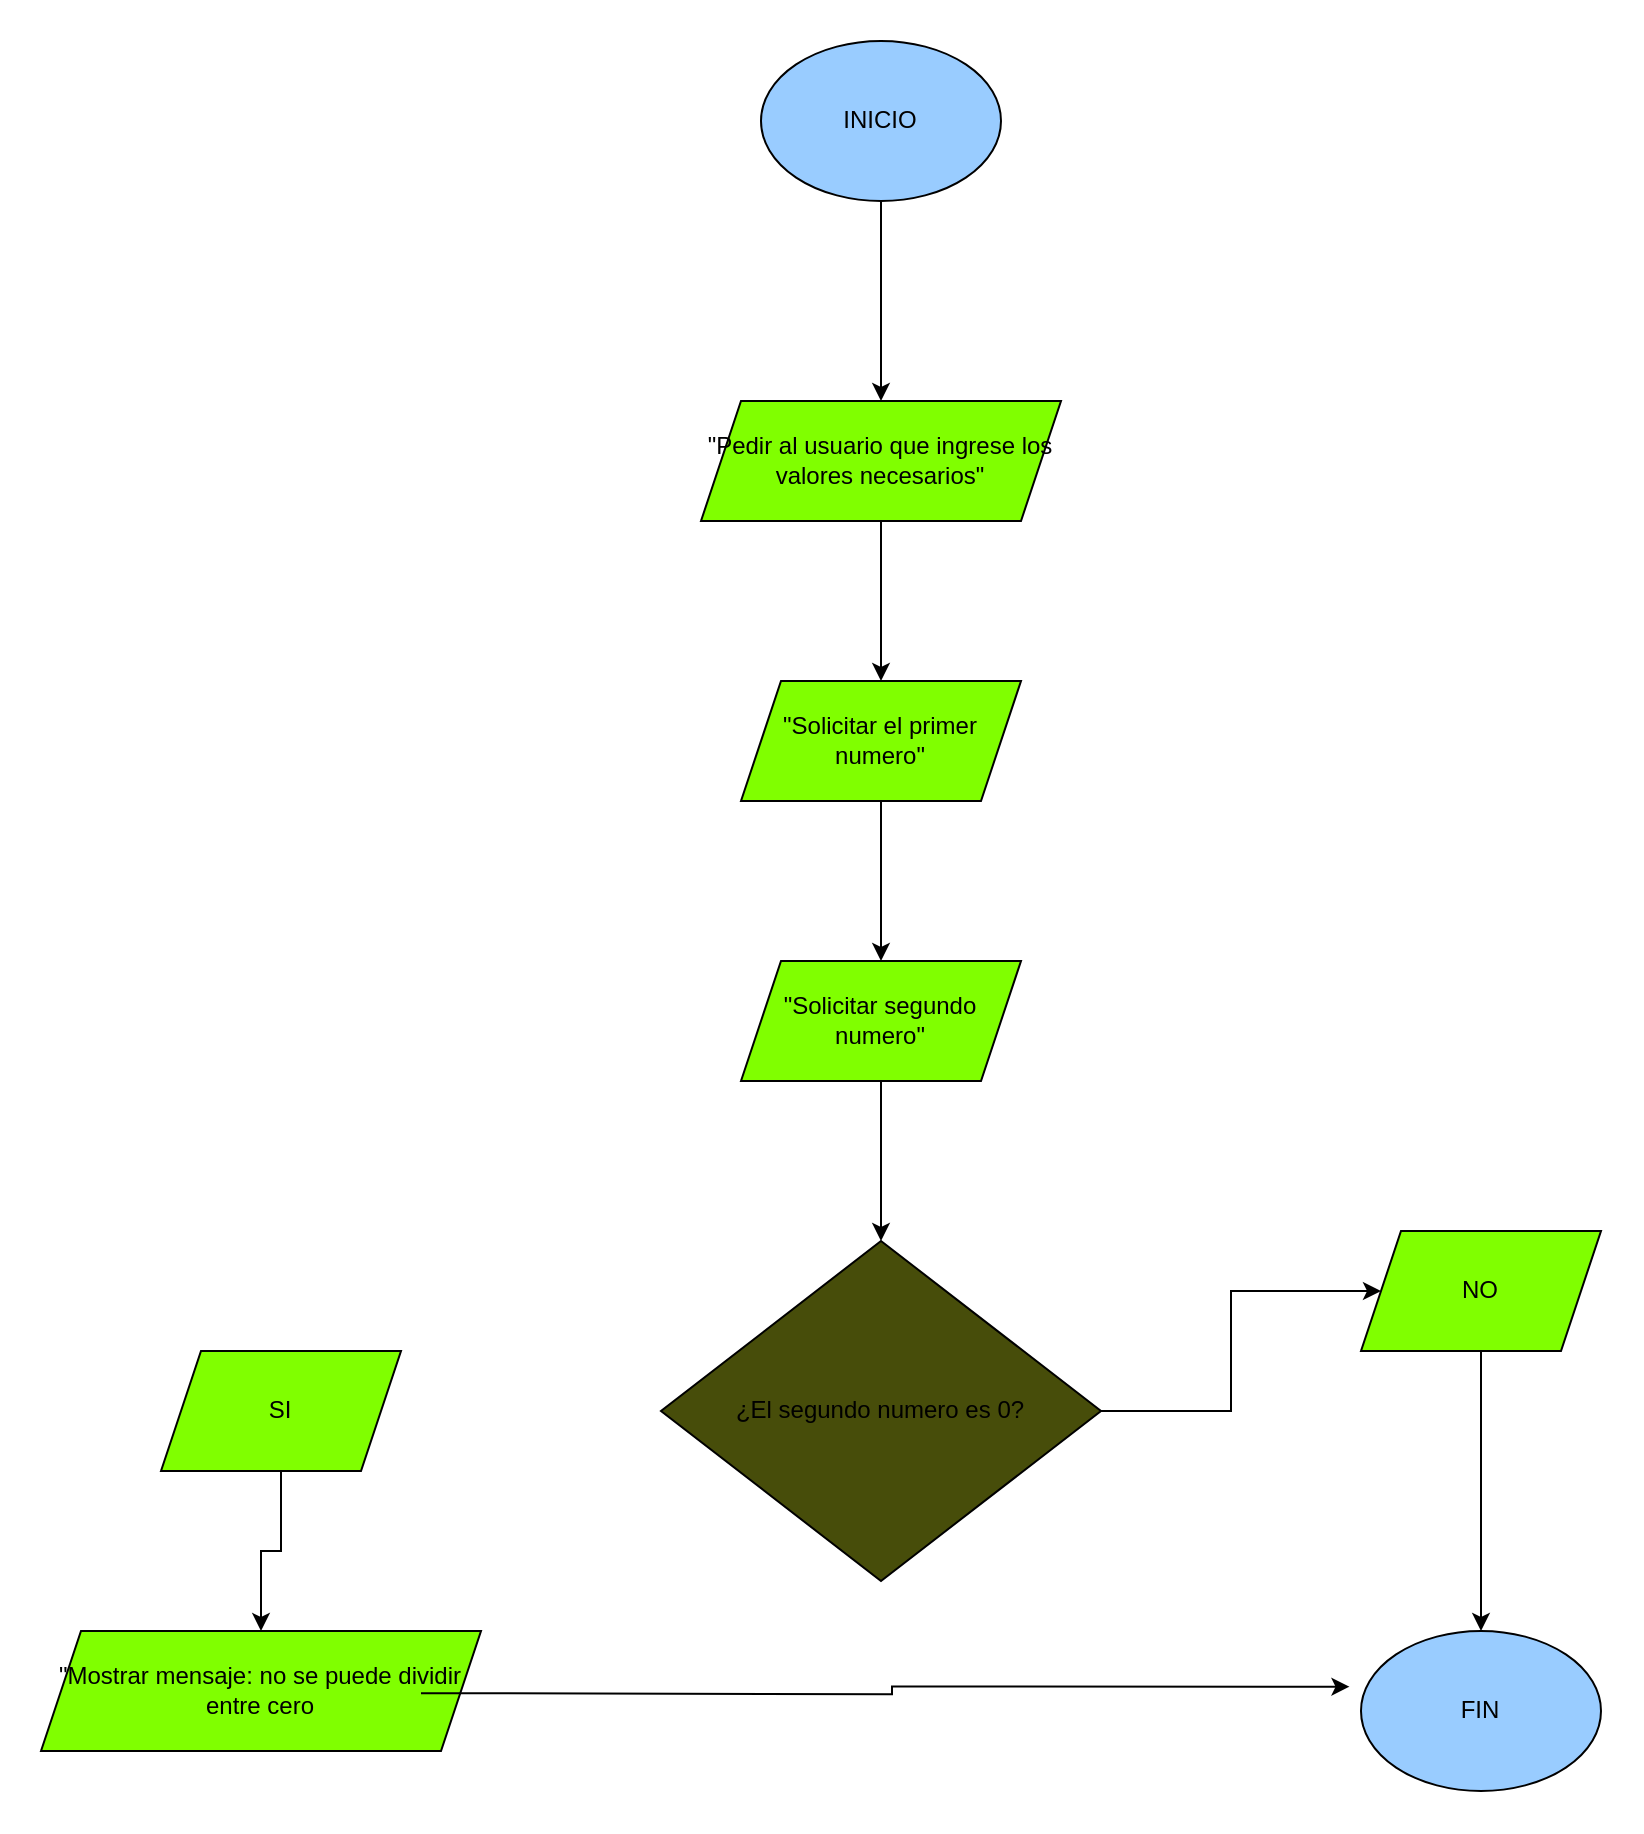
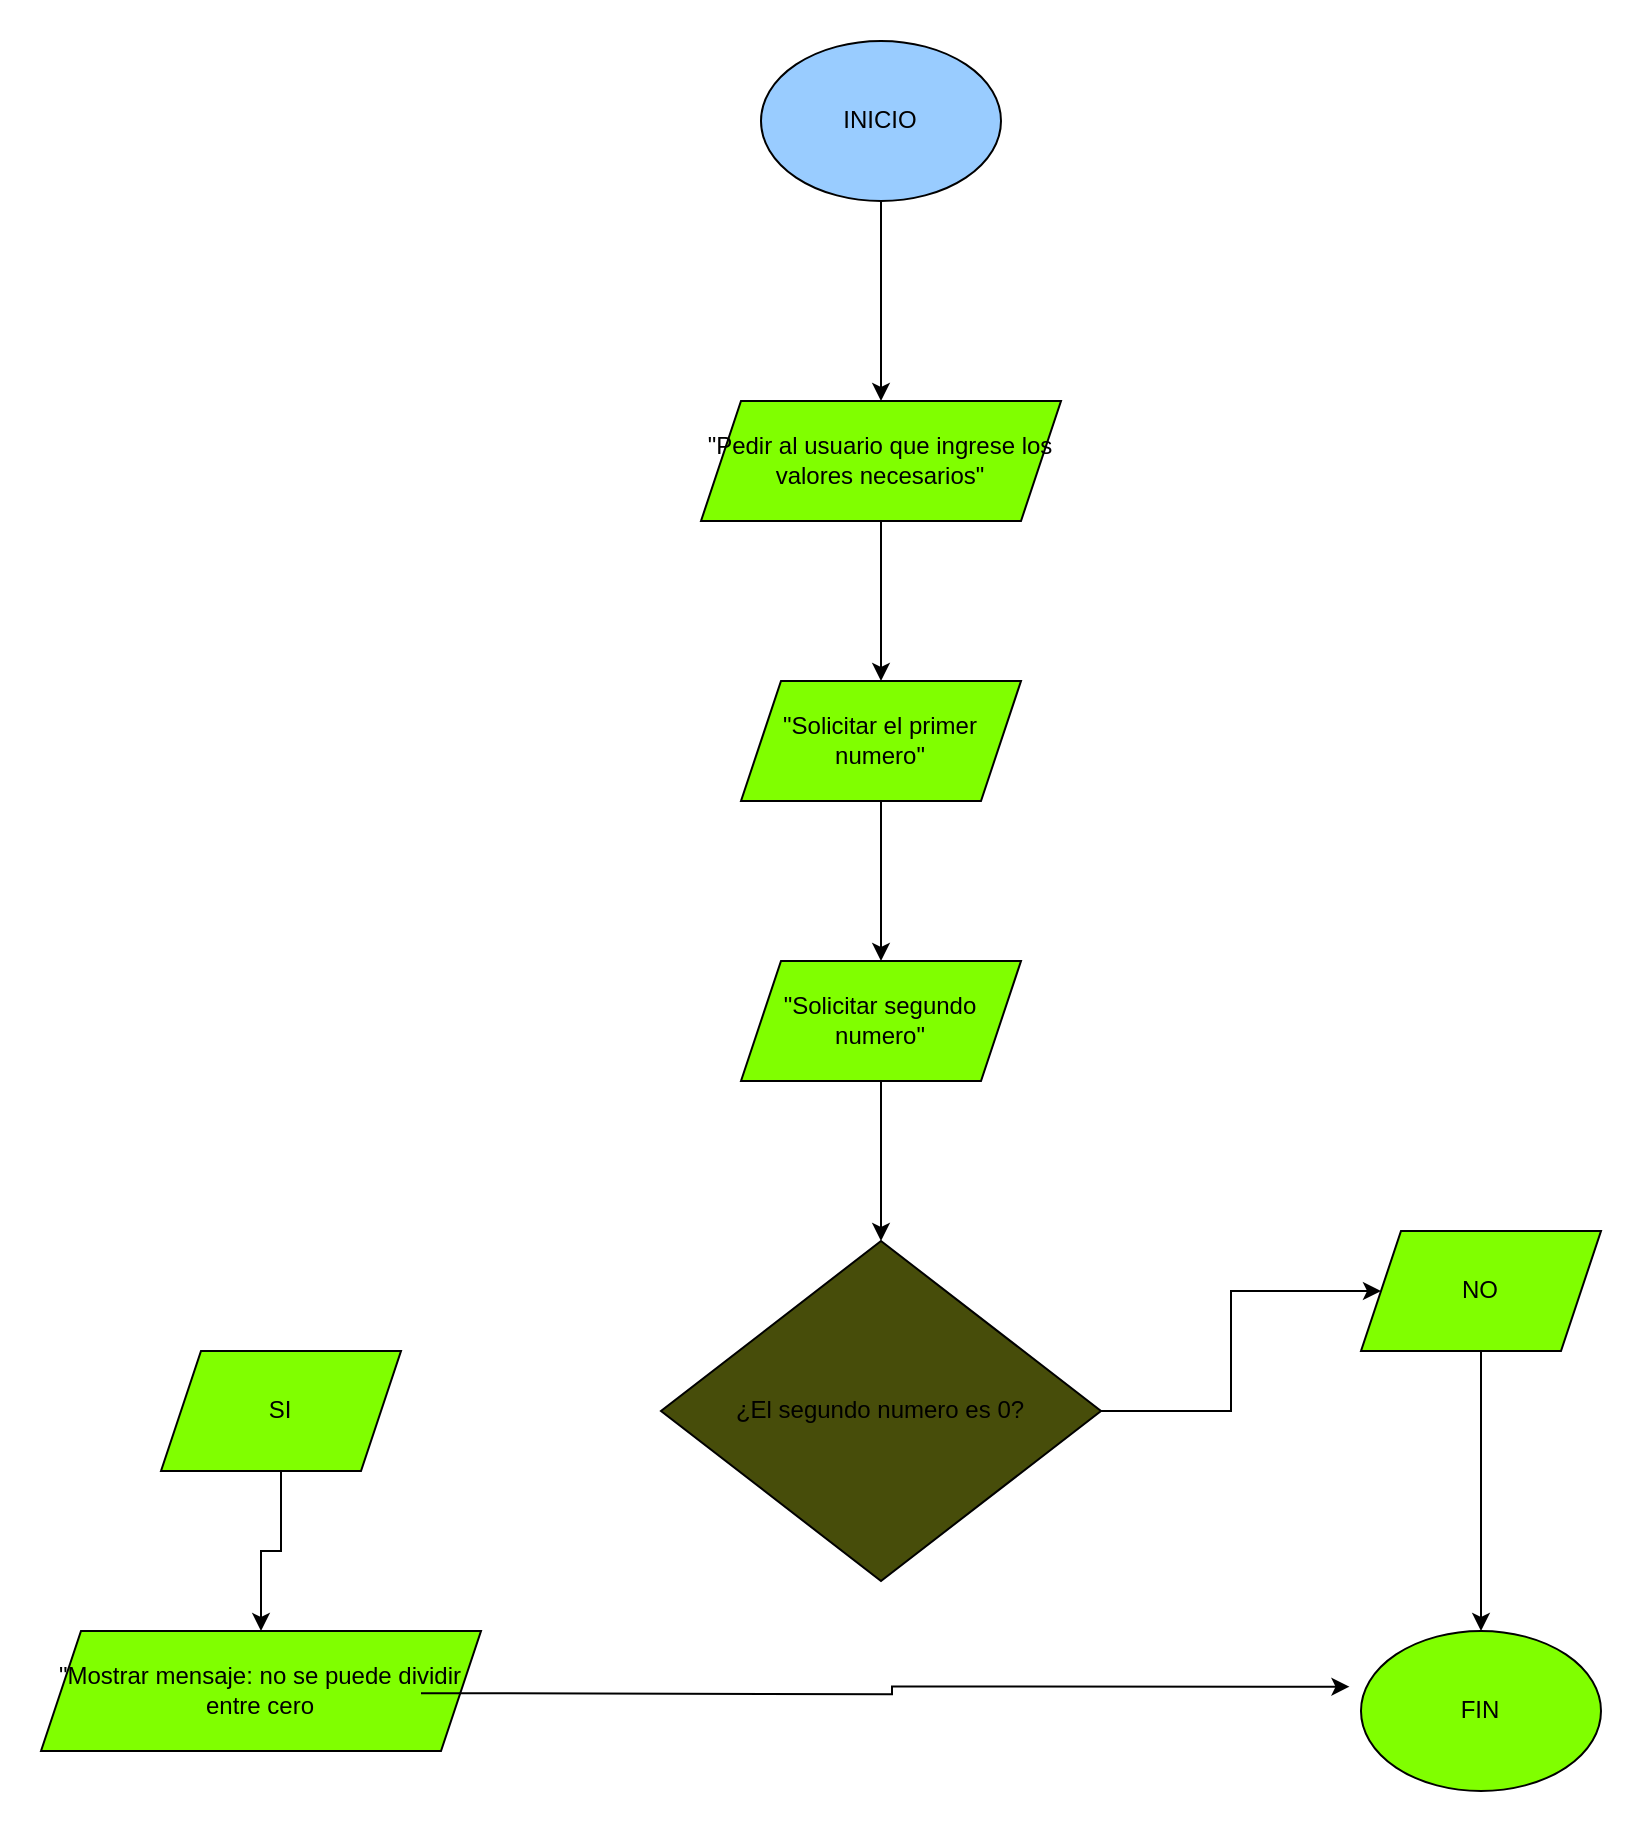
node "FIN": fillcolor #99ccff -> #80ff00
